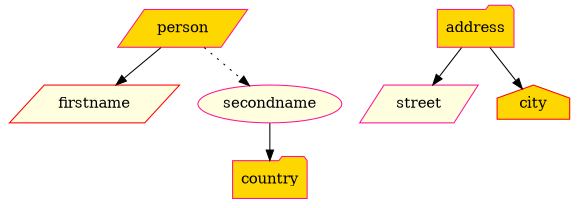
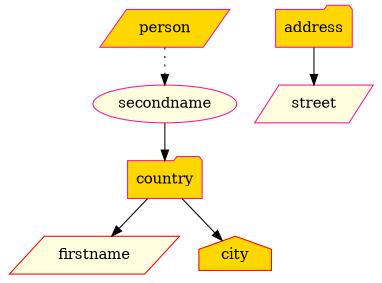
edge "person" -> "firstname": now "country" -> "firstname"
edge "address" -> "city": now "country" -> "city"
